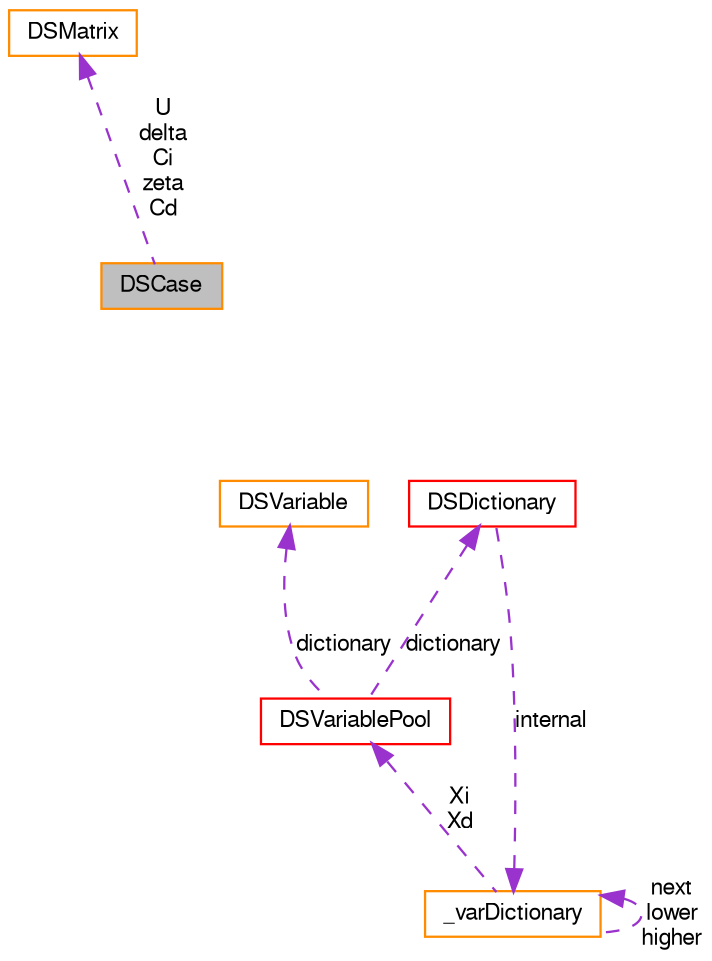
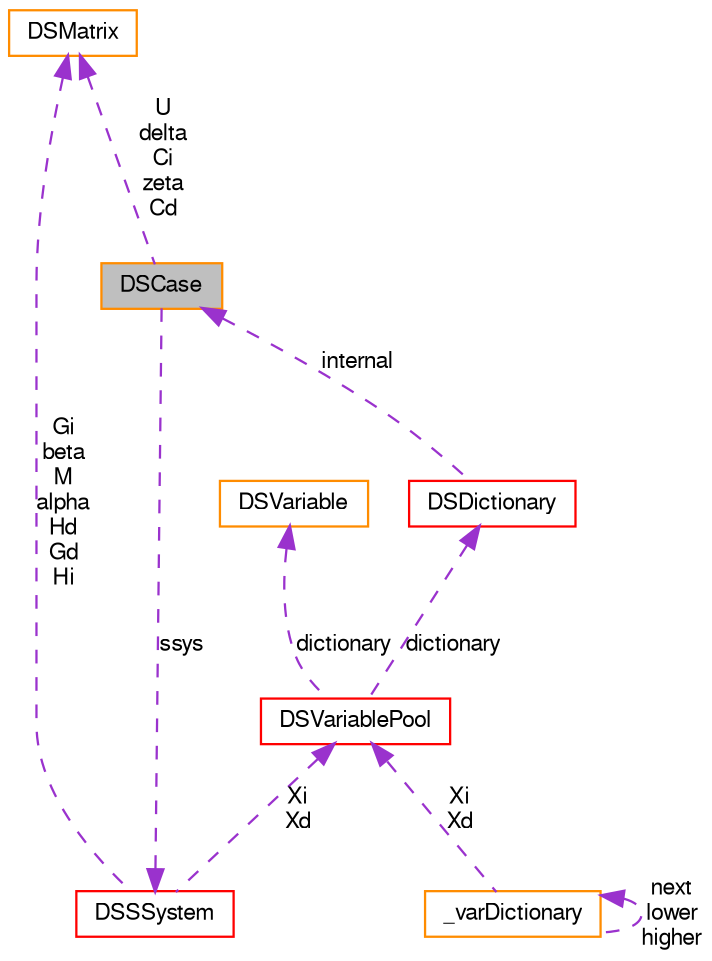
edge "DSDictionary" -> "_varDictionary": now "DSDictionary" -> "DSCase"
node "DSSSystem": added
